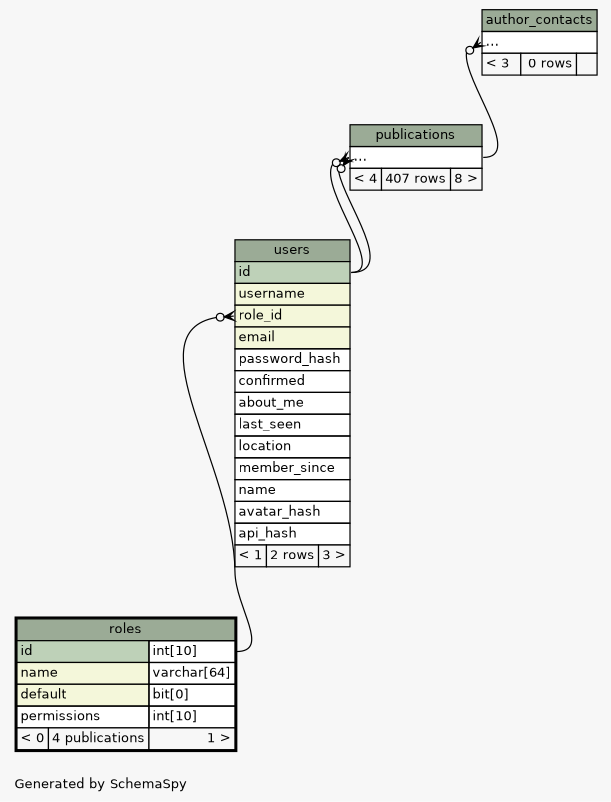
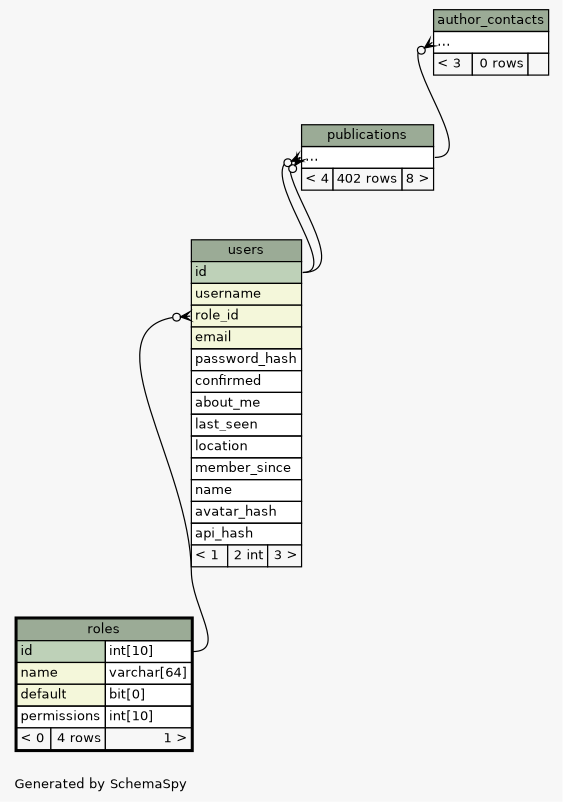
node "publications": text "407 rows" -> "402 rows"
node "users": text "2 rows" -> "2 int"
node "roles": text "4 publications" -> "4 rows"
